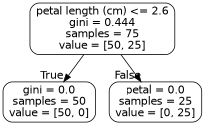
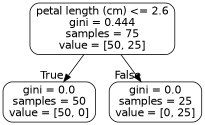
node "petal = 0.0 samples = 25 value = [0, 25]": label "petal = 0.0 samples = 25 value = [0, 25]" -> "gini = 0.0 samples = 25 value = [0, 25]"
